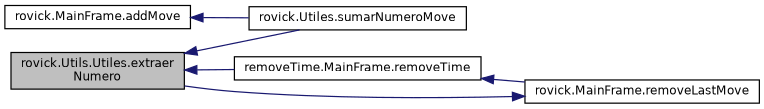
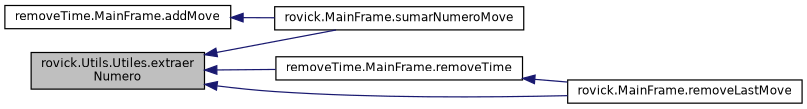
node "rovick.MainFrame.addMove": label "rovick.MainFrame.addMove" -> "removeTime.MainFrame.addMove"
node "rovick.Utiles.sumarNumeroMove": label "rovick.Utiles.sumarNumeroMove" -> "rovick.MainFrame.sumarNumeroMove"
edge "rovick.Utils.Utiles.extraer Numero" -> "rovick.MainFrame.removeLastMove": reversed
